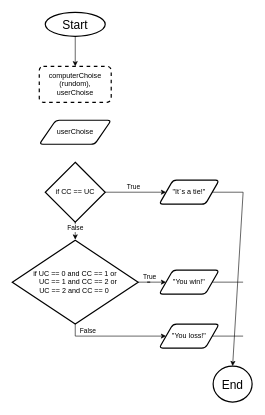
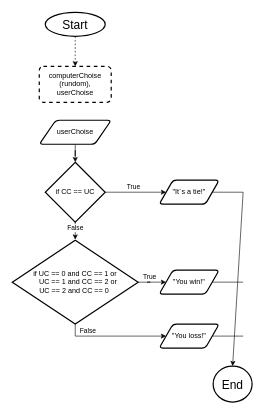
edge "Start" -> "computerChoise (rundom), userChoise": style solid -> dashed
edge "userChoise" -> "if CC == UC": added
